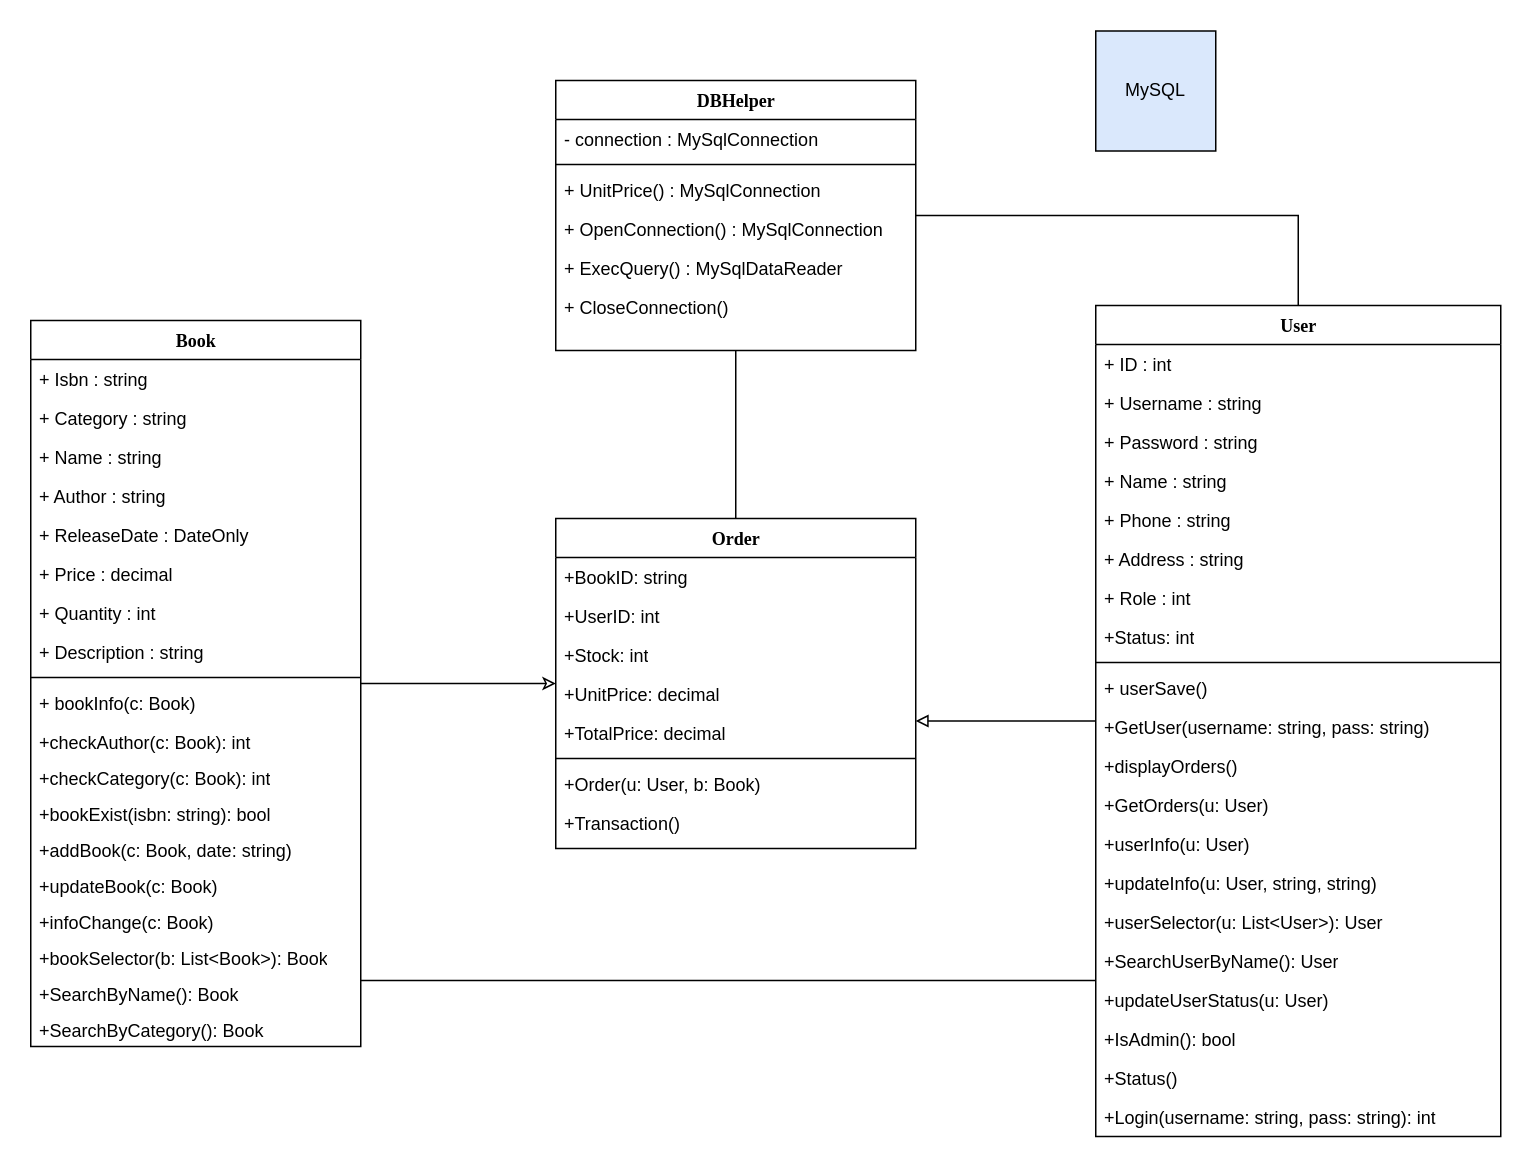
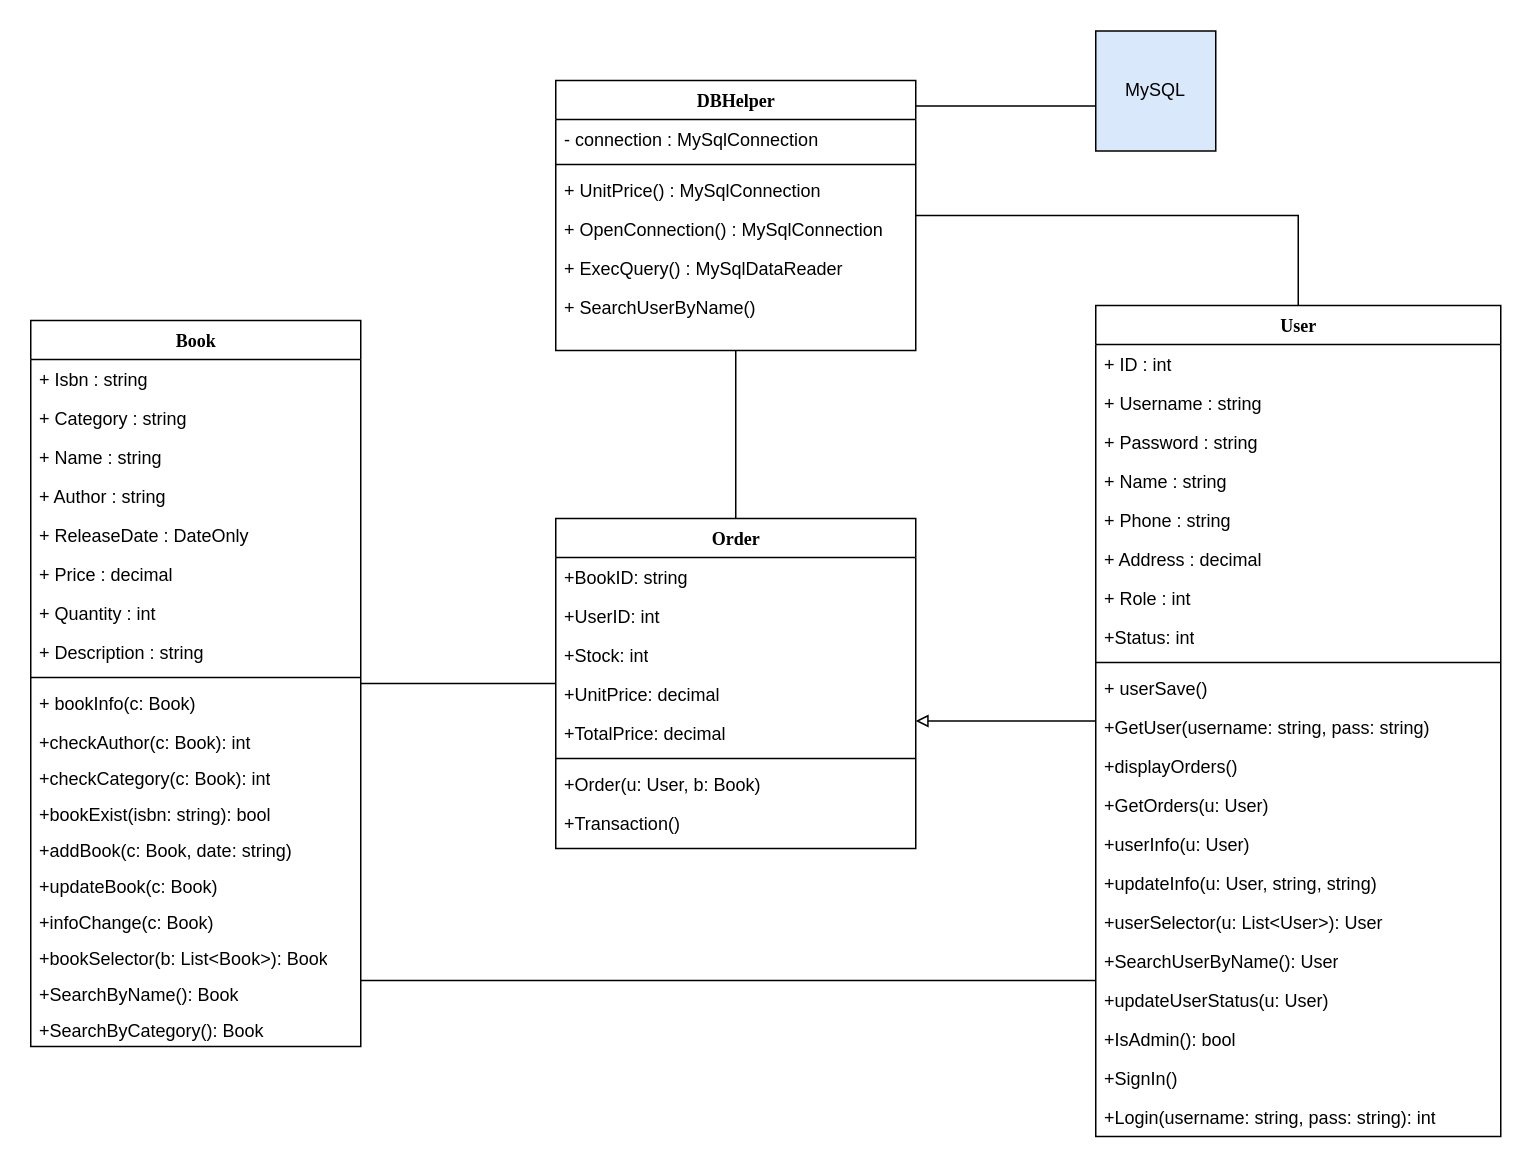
edge "MySQL" -- "DBHelper": added
node "+ CloseConnection()": label "+ CloseConnection()" -> "+ SearchUserByName()"
node "+ Address : string": label "+ Address : string" -> "+ Address : decimal"
edge "Book" -> "Order": arrowhead classic -> none
node "+Status()": label "+Status()" -> "+SignIn()"
